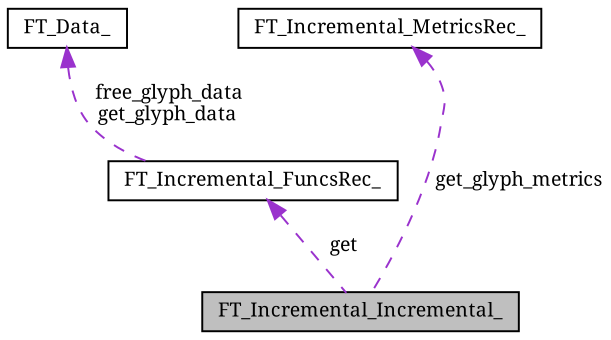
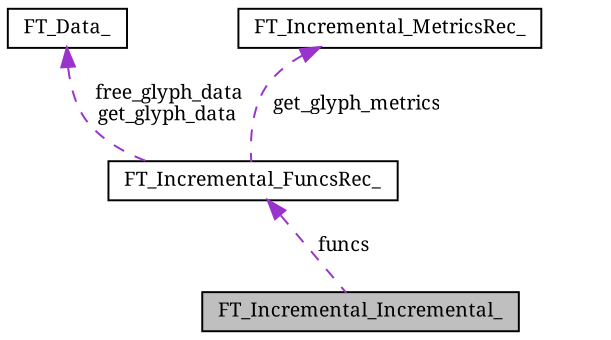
edge "FT_Incremental_Incremental_" -> "FT_Incremental_MetricsRec_": now "FT_Incremental_FuncsRec_" -> "FT_Incremental_MetricsRec_"
edge "FT_Incremental_Incremental_" -> "FT_Incremental_FuncsRec_": label " get" -> " funcs"
